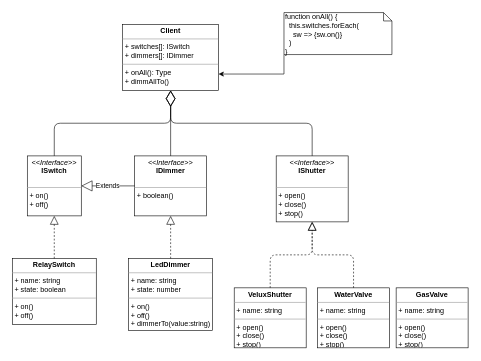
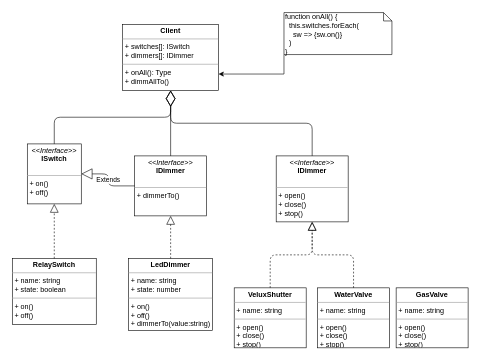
node "<<Interface>> IDimmer + boolean()": label "<<Interface>> IDimmer + boolean()" -> "<<Interface>> IDimmer + dimmerTo()"
node "<<Interface>> IShutter + open() + close() + stop()": label "<<Interface>> IShutter + open() + close() + stop()" -> "<<Interface>> IDimmer + open() + close() + stop()"
node "<<Interface>> ISwitch + on() + off()": moved (54, 186) -> (54, 174)
